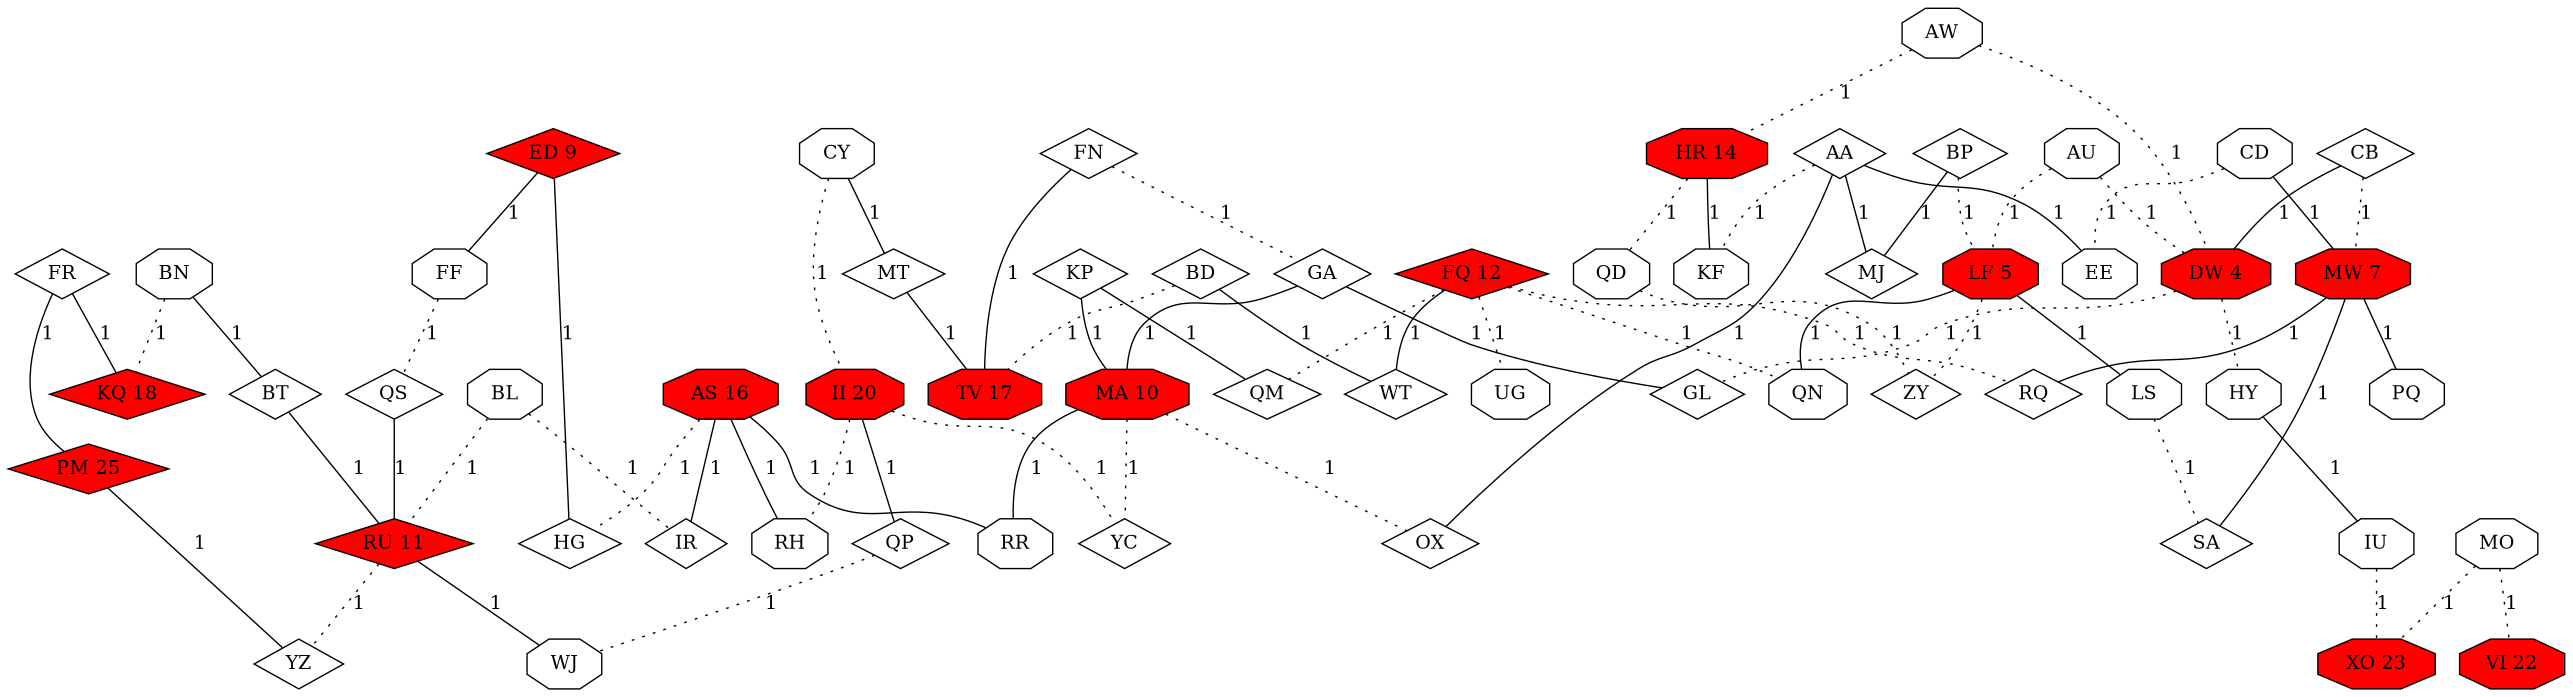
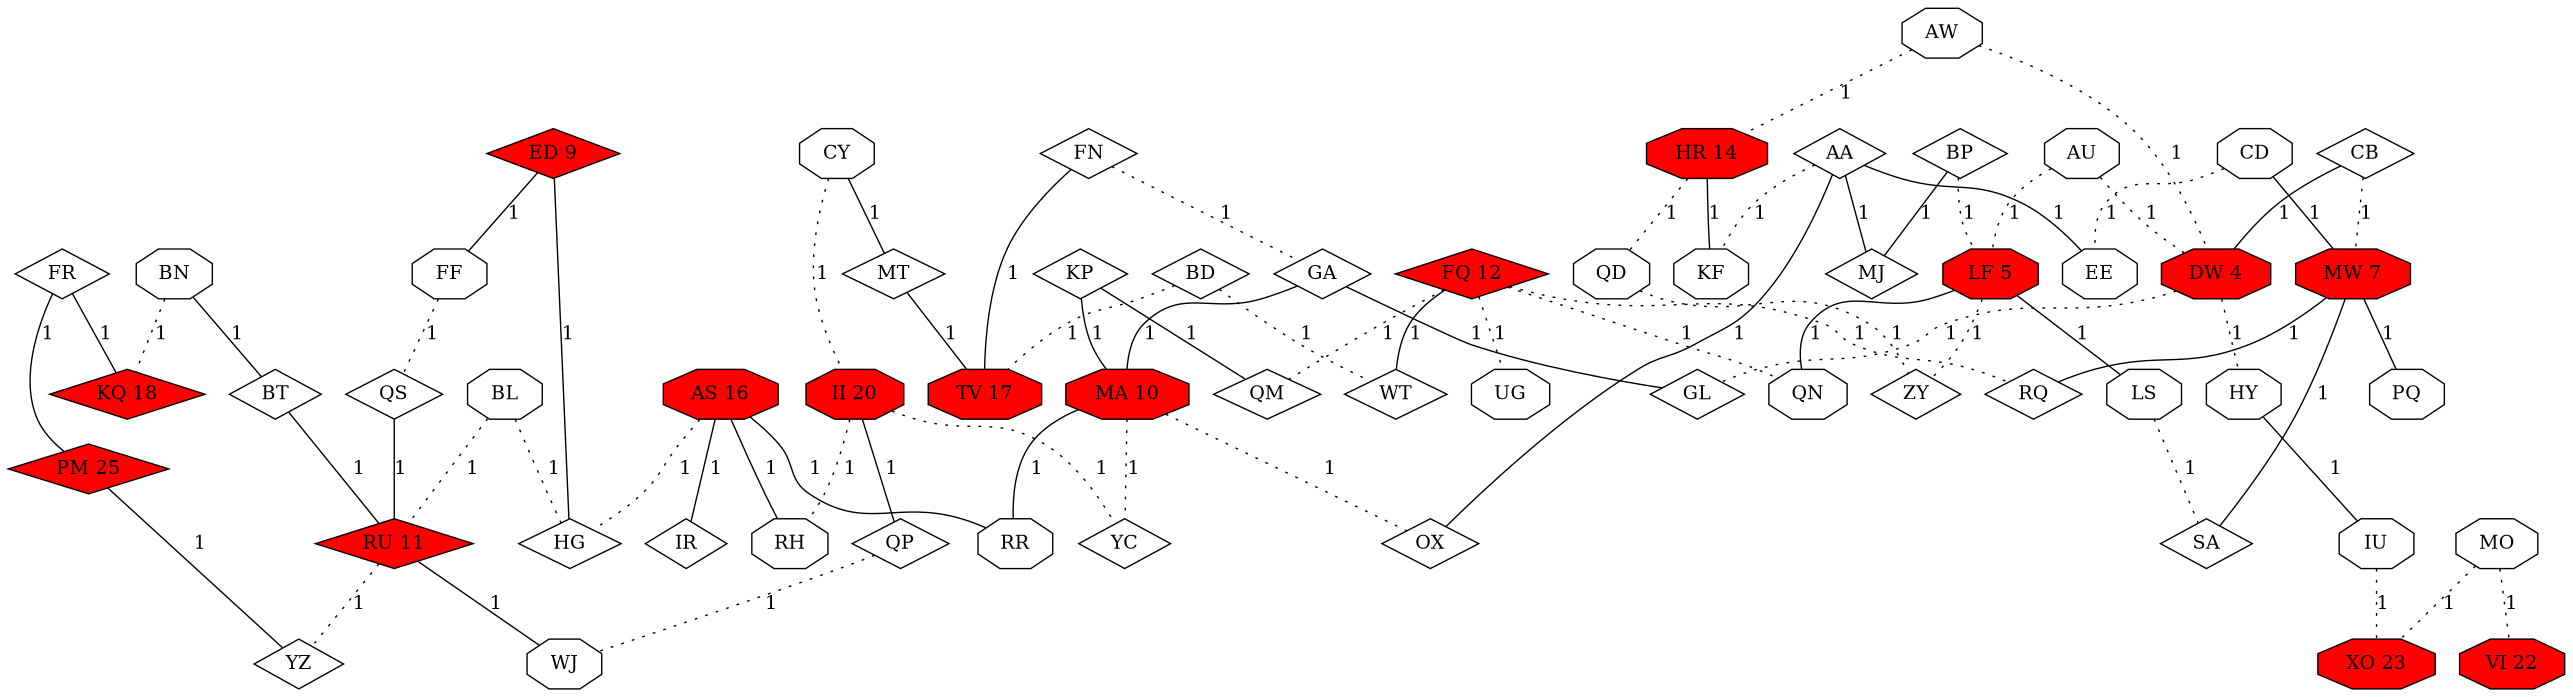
edge "BD" -- "WT": style solid -> dotted
edge "BL" -- "IR": now "BL" -- "HG"
